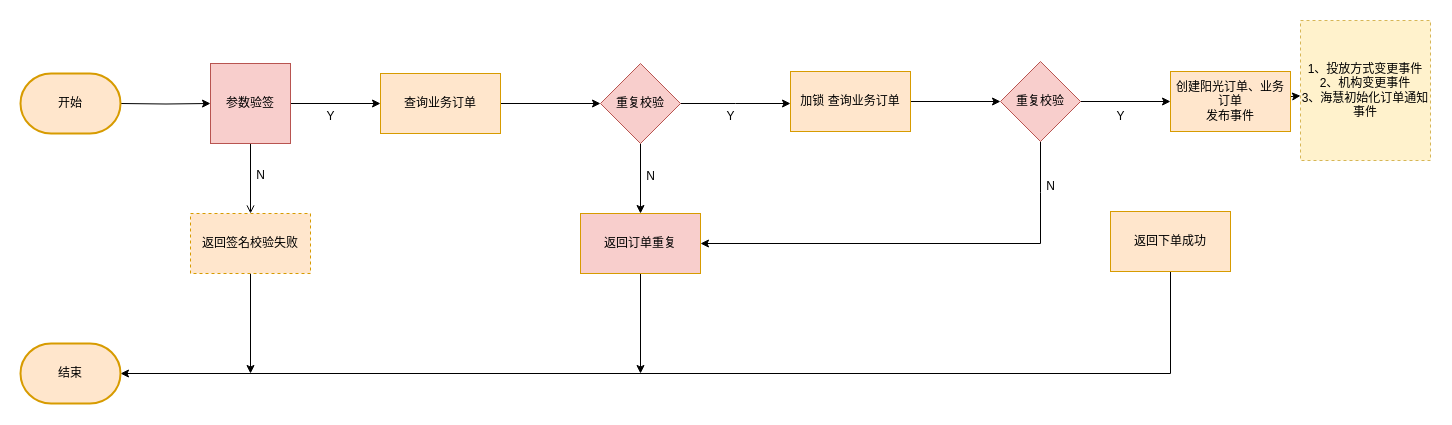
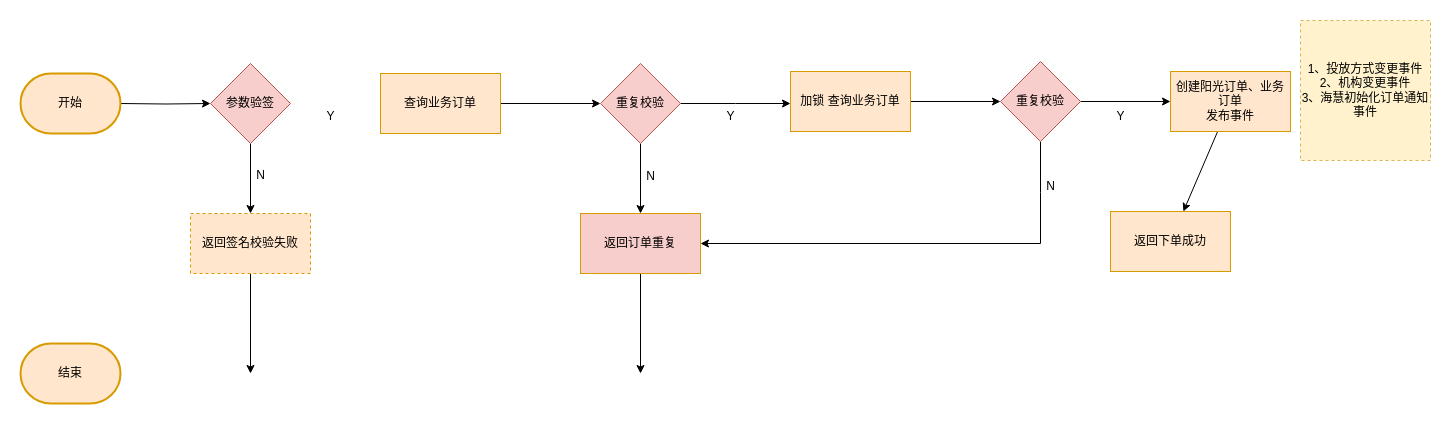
edge "创建阳光订单、业务订单 发布事件" -> "1、投放方式变更事件 2、机构变更事件 3、海慧初始化订单通知事件": now "创建阳光订单、业务订单 发布事件" -> "返回下单成功"
node "参数验签": shape rectangle -> diamond
edge "参数验签" -> "查询业务订单": removed
edge "参数验签" -> "返回签名校验失败": arrowhead open -> classic
edge "返回下单成功" -> "结束": removed
